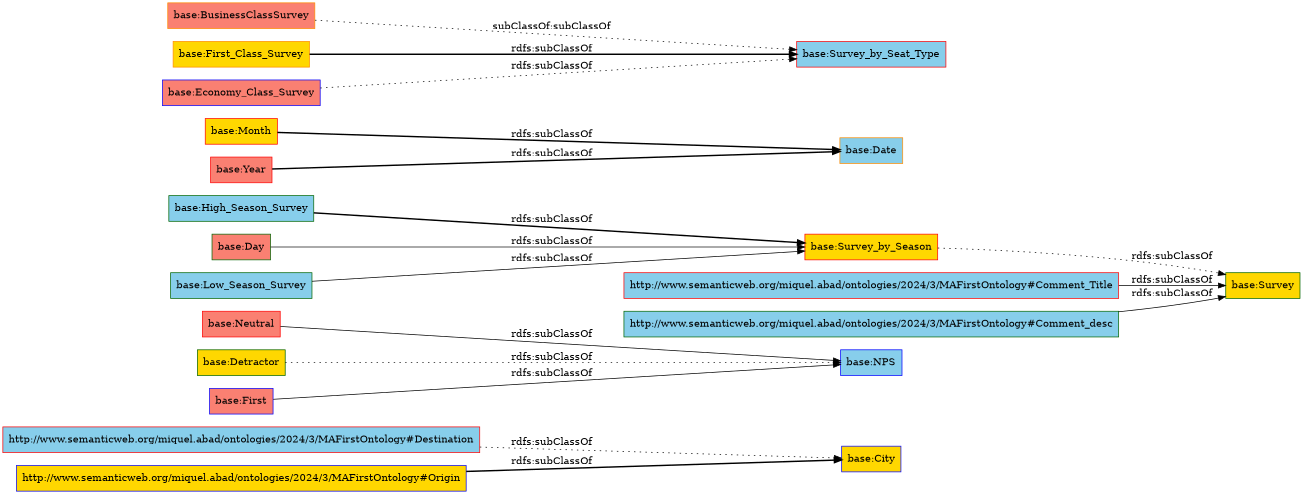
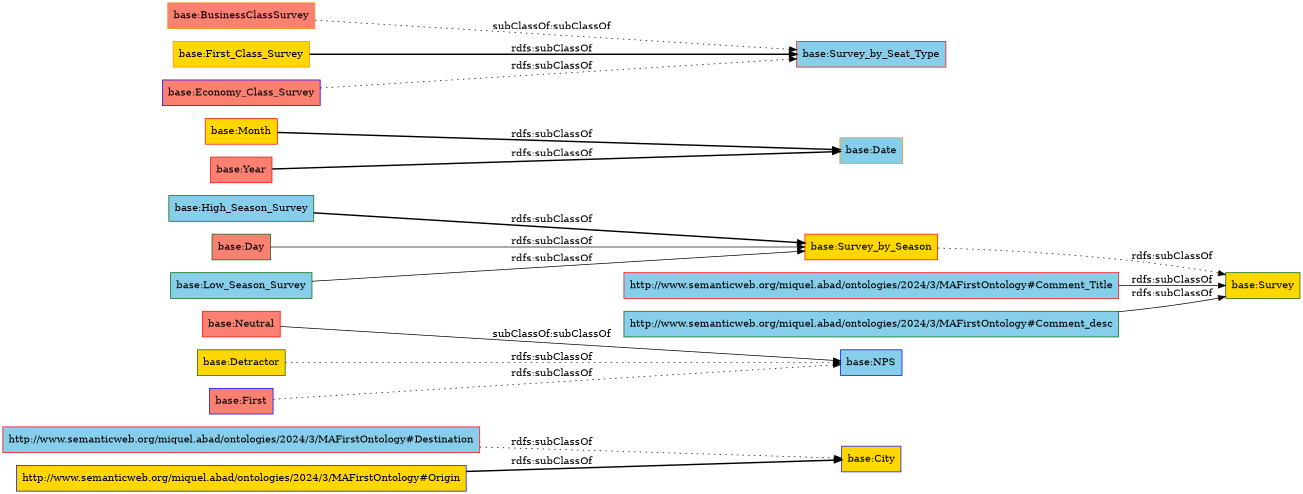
edge "base:Neutral" -> "base:NPS": label "rdfs:subClassOf" -> "subClassOf:subClassOf"
edge "base:First" -> "base:NPS": style solid -> dotted
